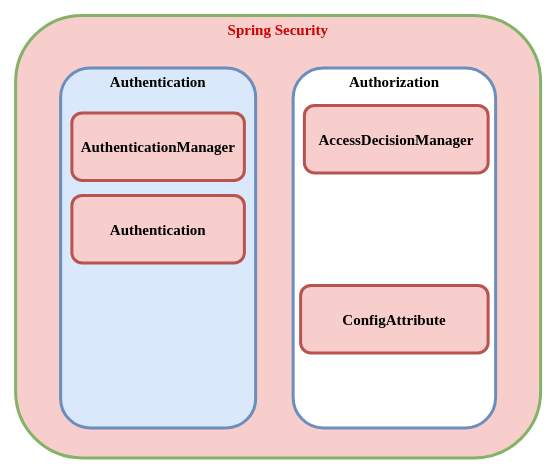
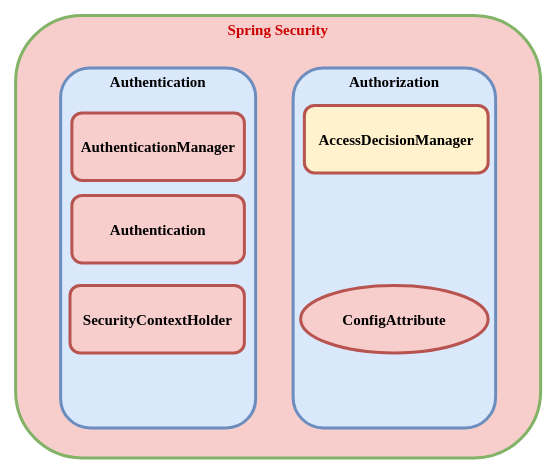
node "AccessDecisionManager": fillcolor #f8cecc -> #fff2cc
node "Authorization": fillcolor #ffffff -> #dae8fc
node "SecurityContextHolder": added
node "ConfigAttribute": shape rounded rectangle -> ellipse
